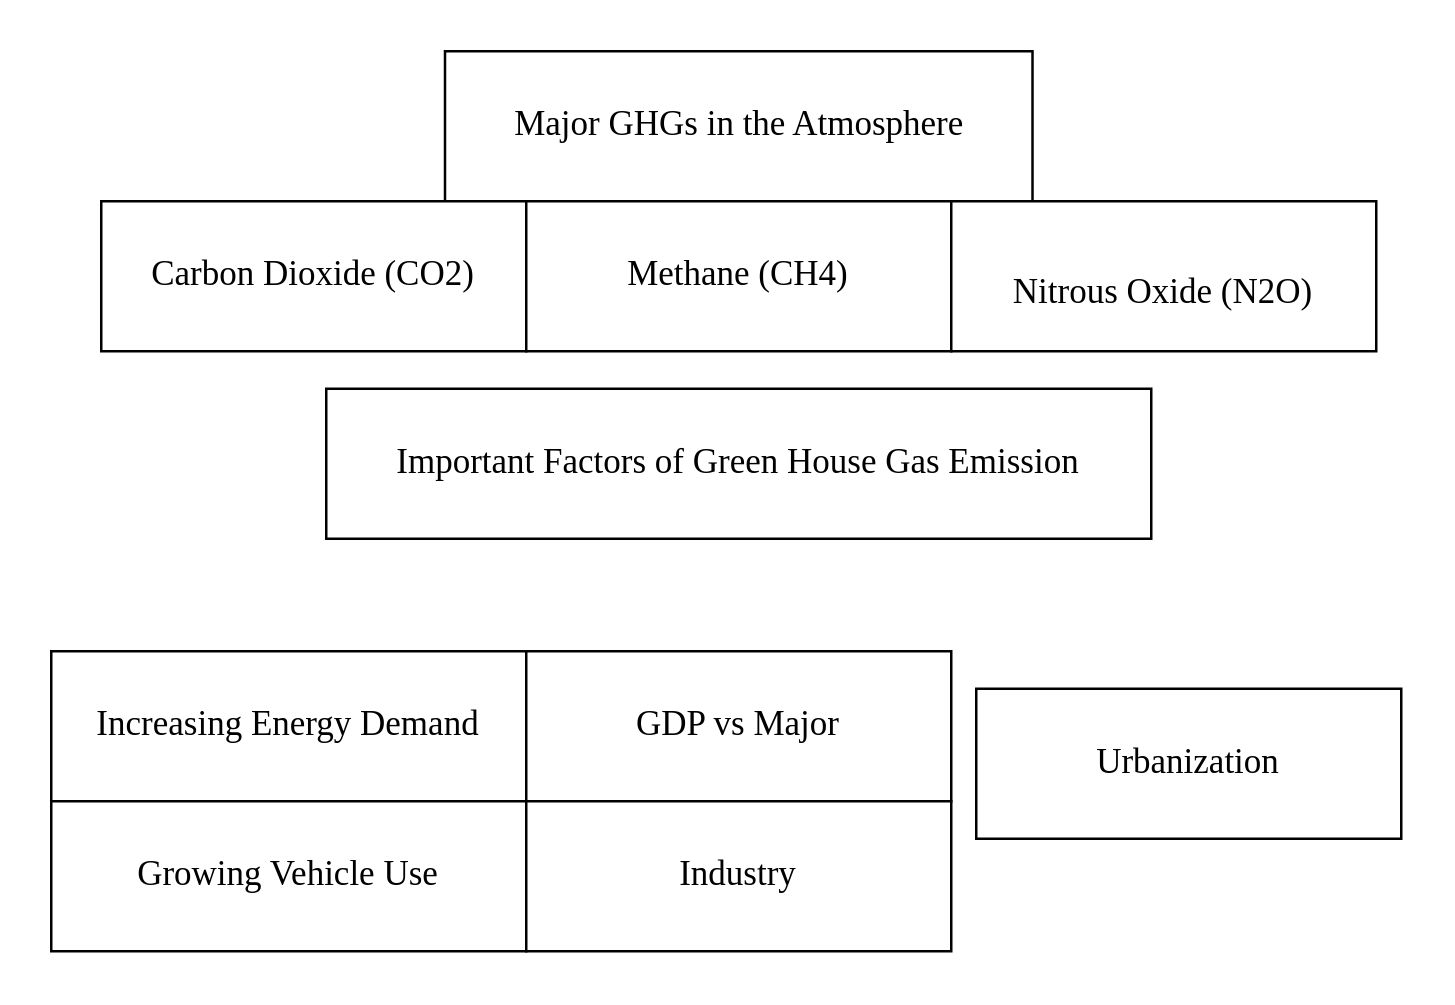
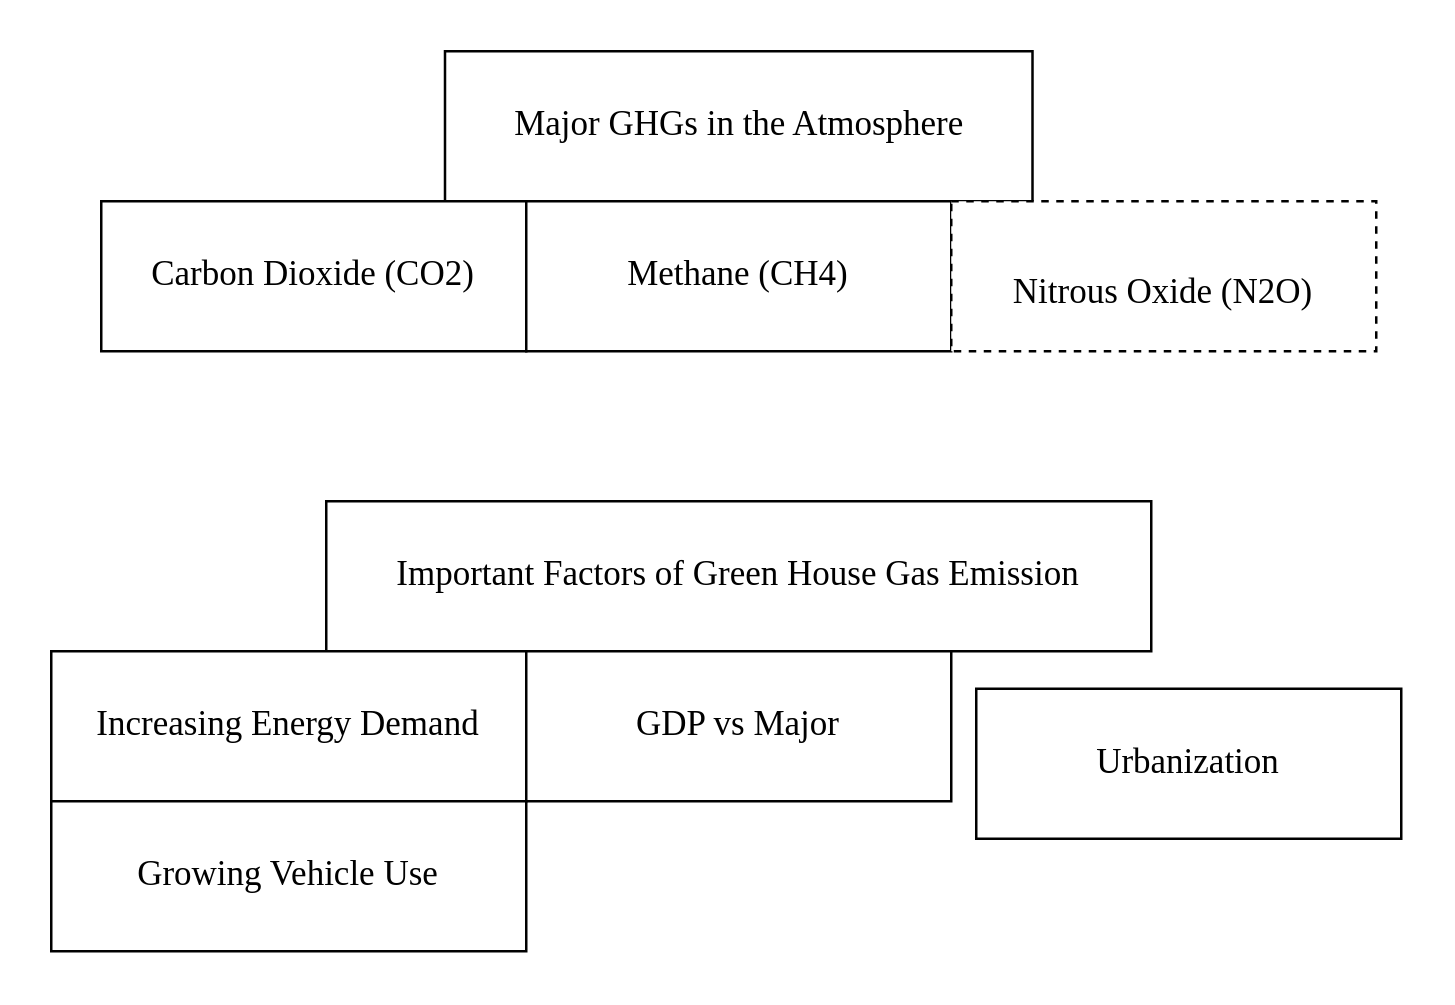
node "Nitrous Oxide (N2O)": style solid -> dashed
node "Important Factors of Green House Gas Emission": moved (739, 464) -> (739, 576)
node "Industry": removed
